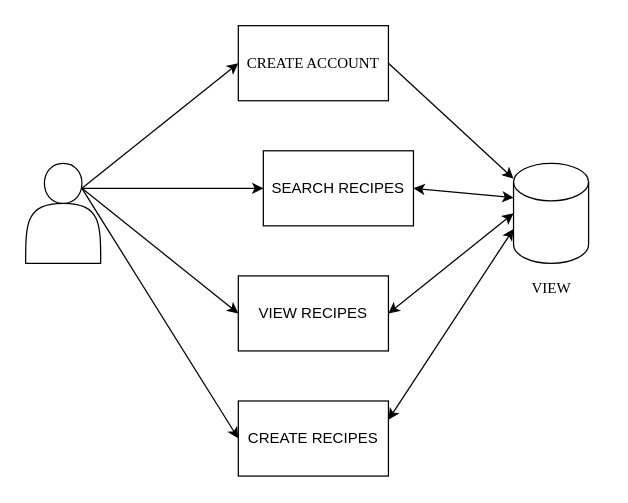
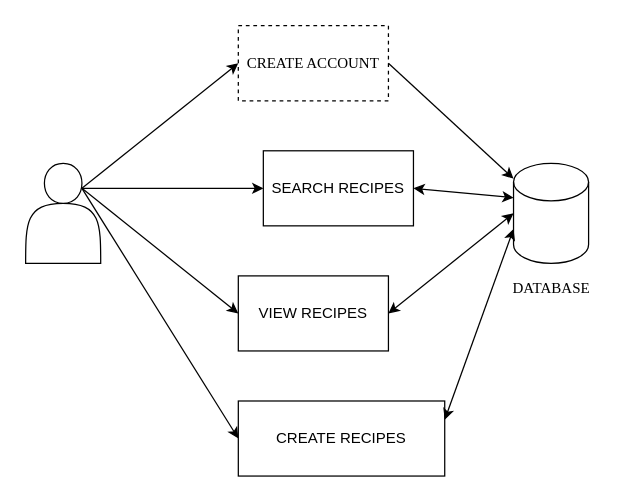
node "CREATE ACCOUNT": style solid -> dashed
node "VIEW": label "VIEW" -> "DATABASE"
node "CREATE RECIPES": size 150x75 -> 206x75
